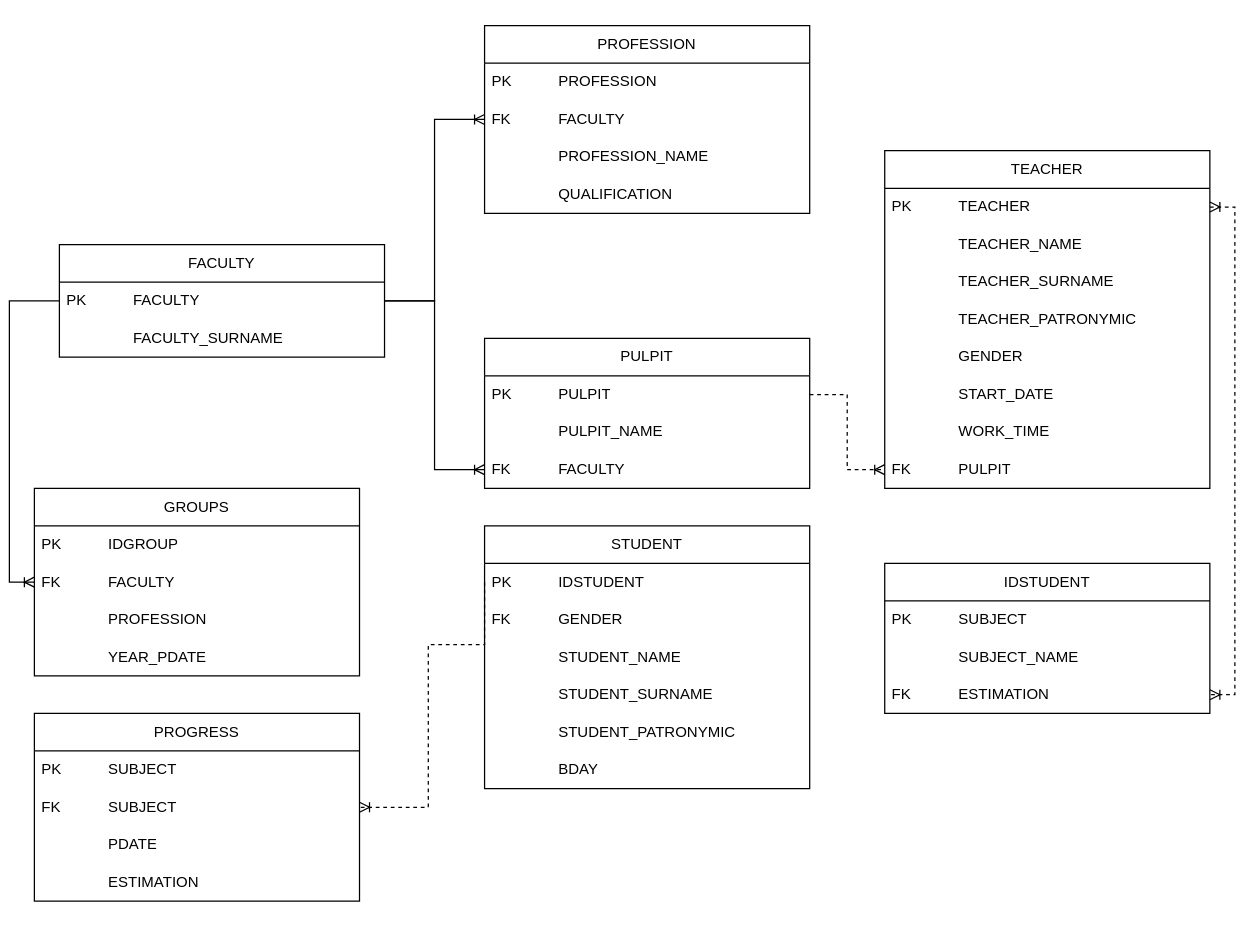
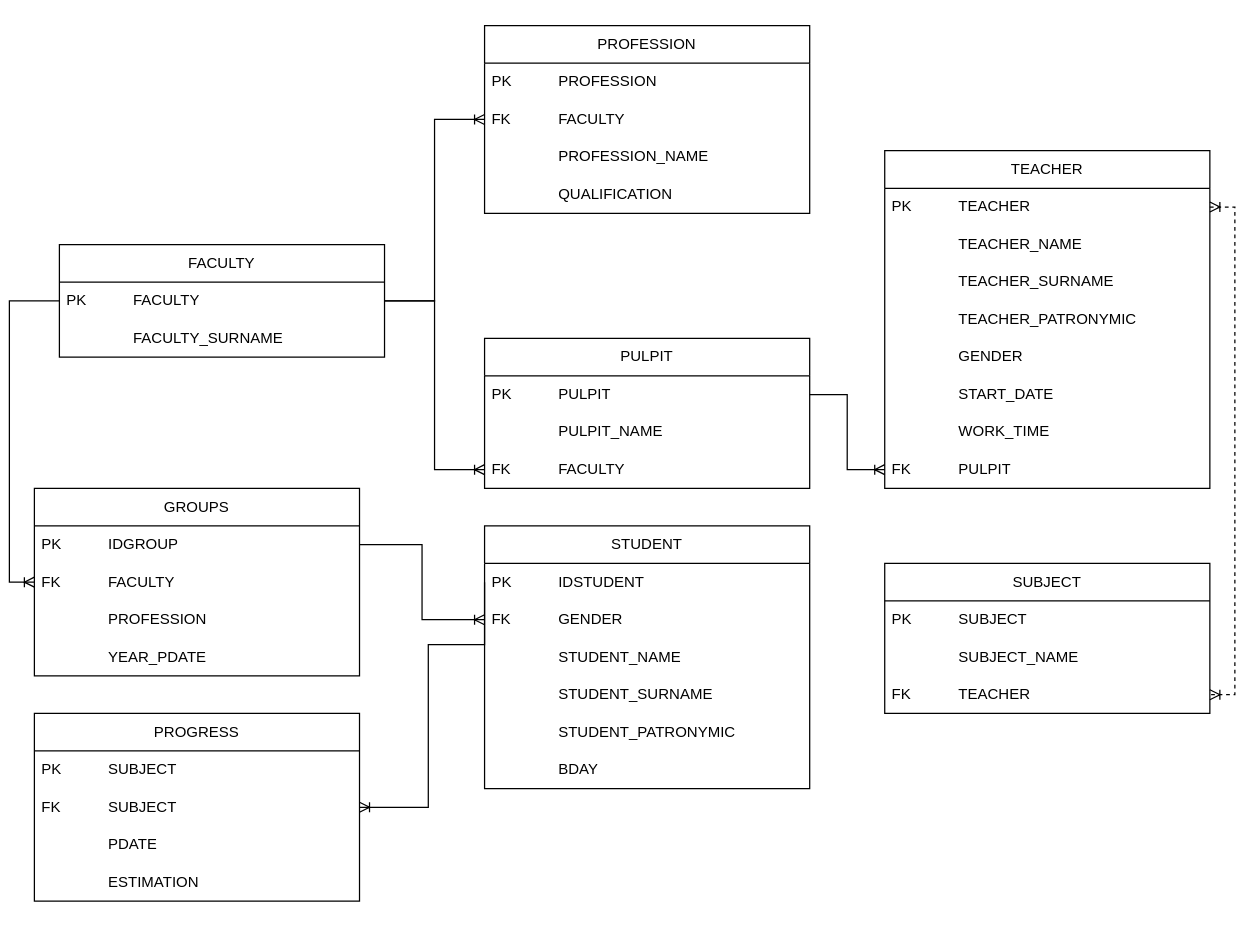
edge "PK PULPIT" -> "FK PULPIT": style dashed -> solid
edge "PK IDGROUP" -> "FK GENDER": added
node "IDSTUDENT": label "IDSTUDENT" -> "SUBJECT"
node "FK ESTIMATION": label "FK ESTIMATION" -> "FK TEACHER"
edge "PK IDSTUDENT" -> "FK SUBJECT": style dashed -> solid
